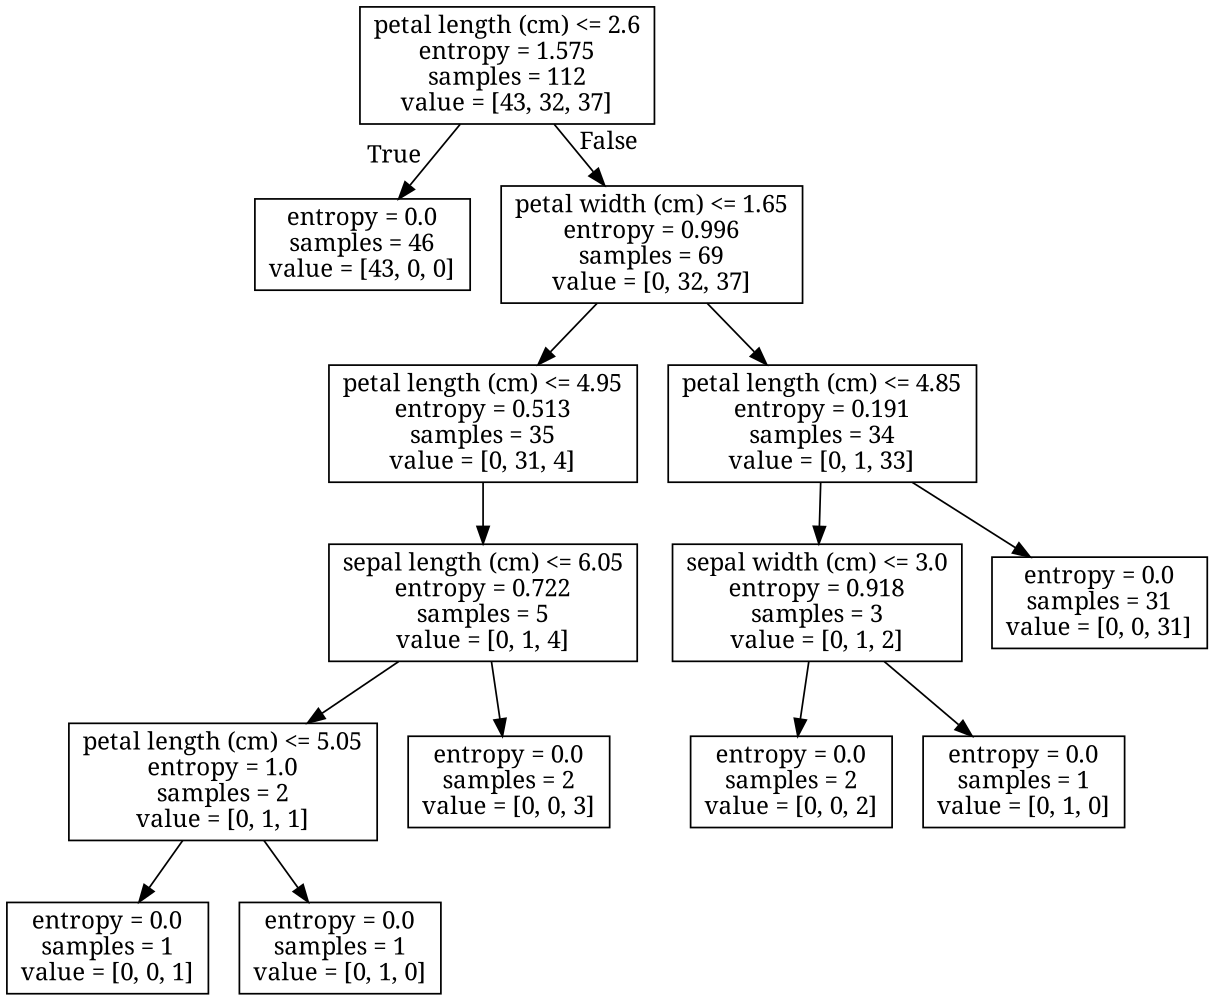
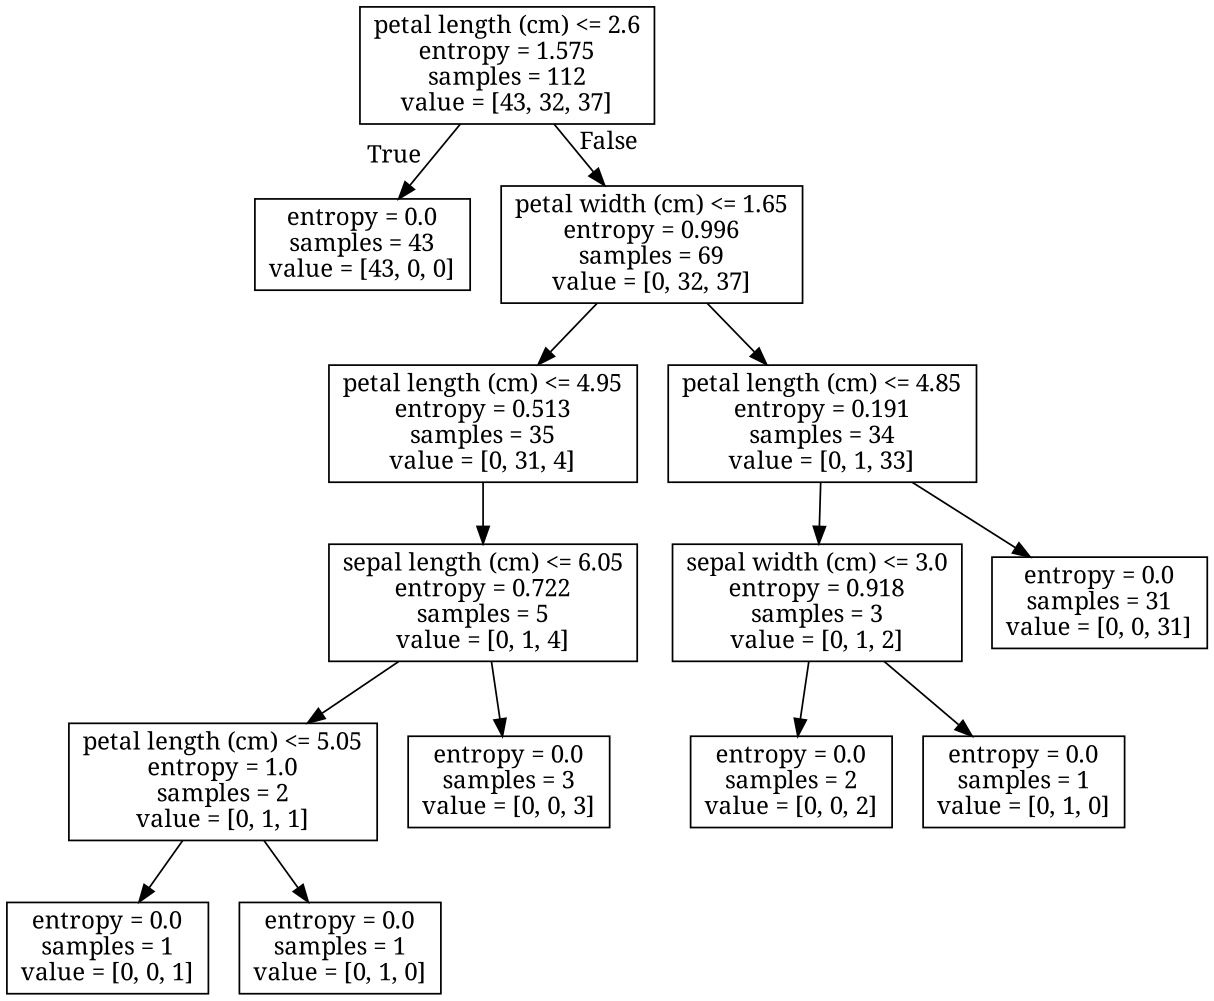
node "entropy = 0.0 samples = 46 value = [43, 0, 0]": label "entropy = 0.0 samples = 46 value = [43, 0, 0]" -> "entropy = 0.0 samples = 43 value = [43, 0, 0]"
node "entropy = 0.0 samples = 2 value = [0, 0, 3]": label "entropy = 0.0 samples = 2 value = [0, 0, 3]" -> "entropy = 0.0 samples = 3 value = [0, 0, 3]"
